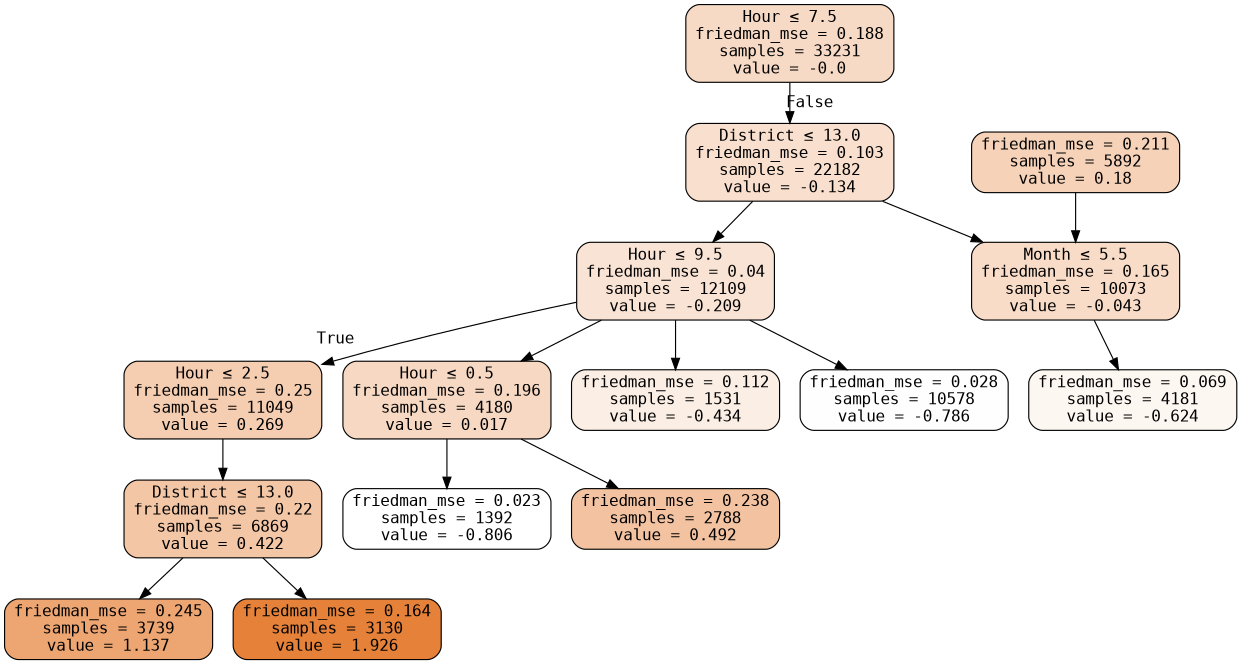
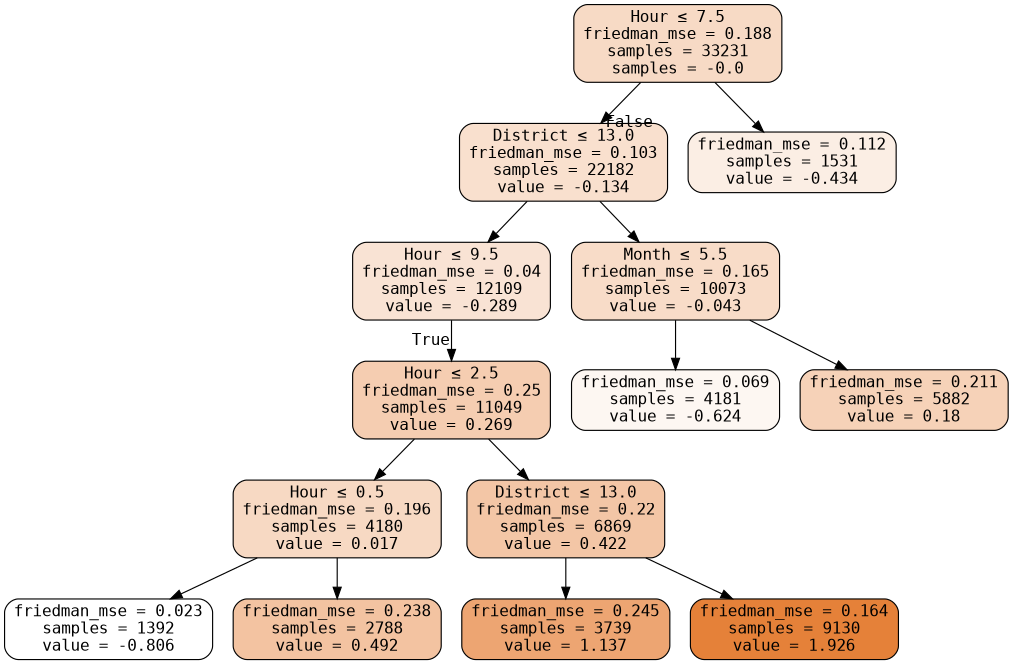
node "Hour ≤ 7.5": text "value = -0.0" -> "samples = -0.0"
node "friedman_mse = 0.211": text "samples = 5892" -> "samples = 5882"
edge "friedman_mse = 0.211" -> "Month ≤ 5.5": reversed
node "Hour ≤ 9.5": text "value = -0.209" -> "value = -0.289"
edge "Hour ≤ 9.5" -> "Hour ≤ 0.5": now "Hour ≤ 2.5" -> "Hour ≤ 0.5"
edge "Hour ≤ 9.5" -> "friedman_mse = 0.112": now "Hour ≤ 7.5" -> "friedman_mse = 0.112"
node "friedman_mse = 0.028": removed
node "friedman_mse = 0.164": text "samples = 3130" -> "samples = 9130"
